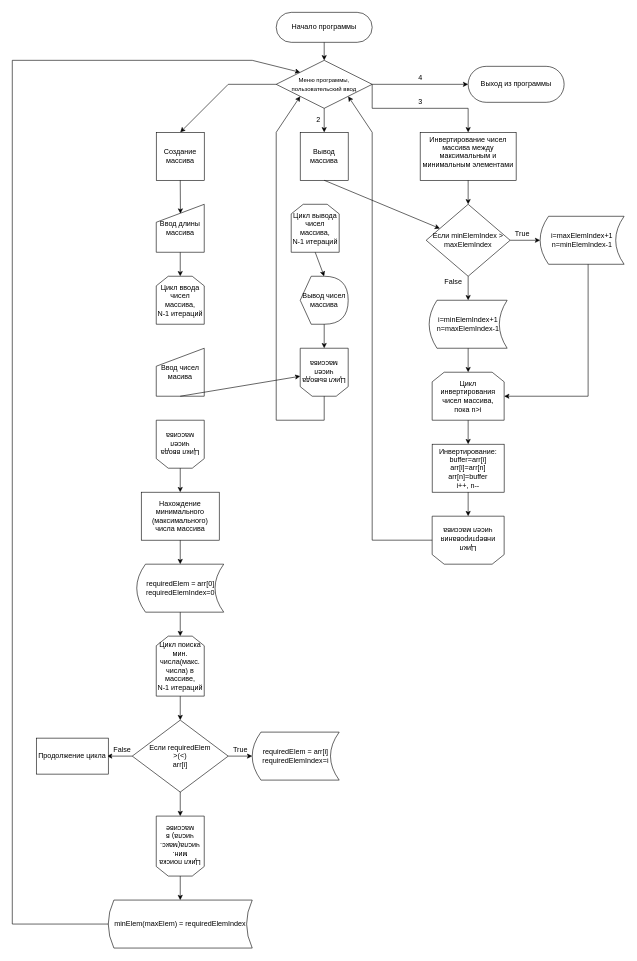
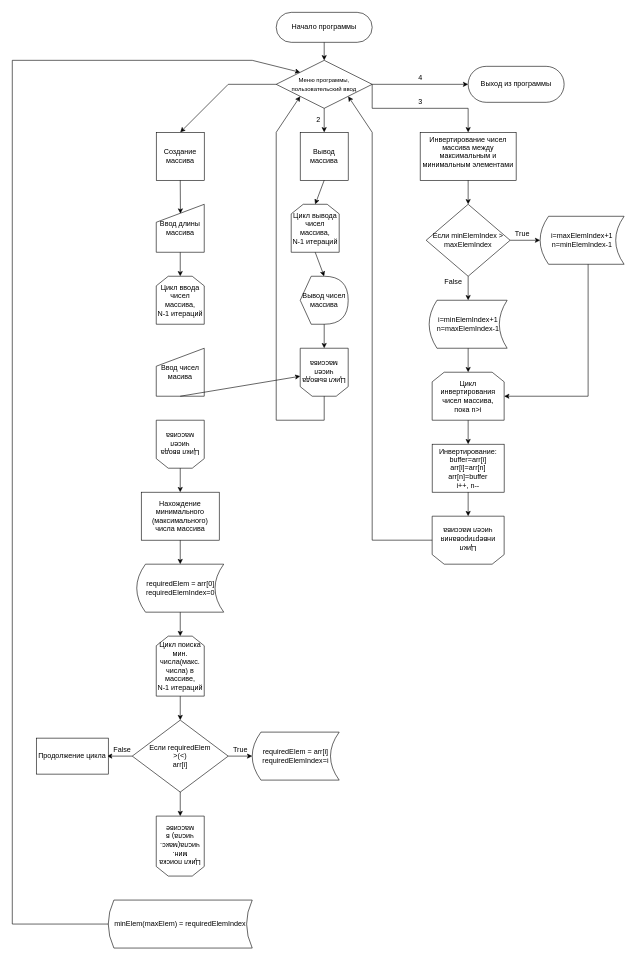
edge "Вывод массива" -> "Если minElemIndex > maxElemIndex": now "Вывод массива" -> "Цикл вывода чисел массива, N-1 итераций"
edge "Цикл поиска мин. числа(макс. числа) в массиве" -> "minElem(maxElem) = requiredElemIndex": removed
